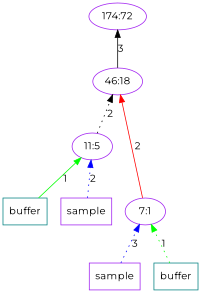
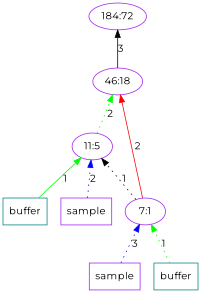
node "174:72": label "174:72" -> "184:72"
edge "11:5" -> "46:18": color black -> green
edge "7:1" -> "11:5": added, label "1"
